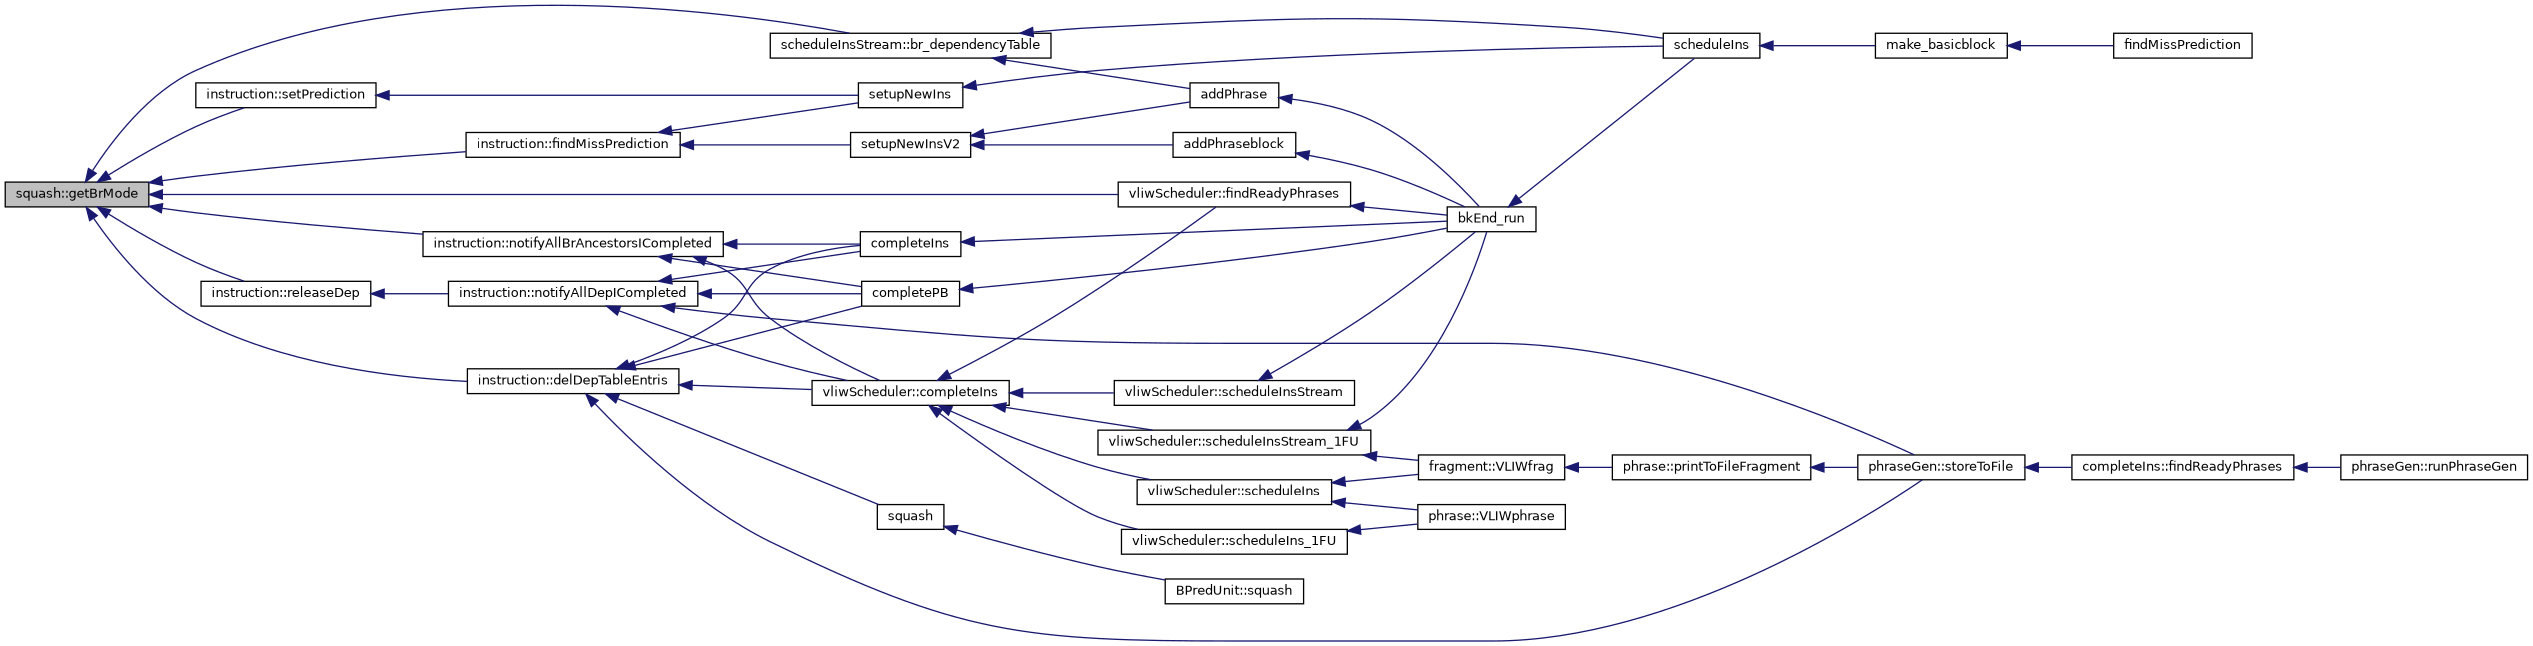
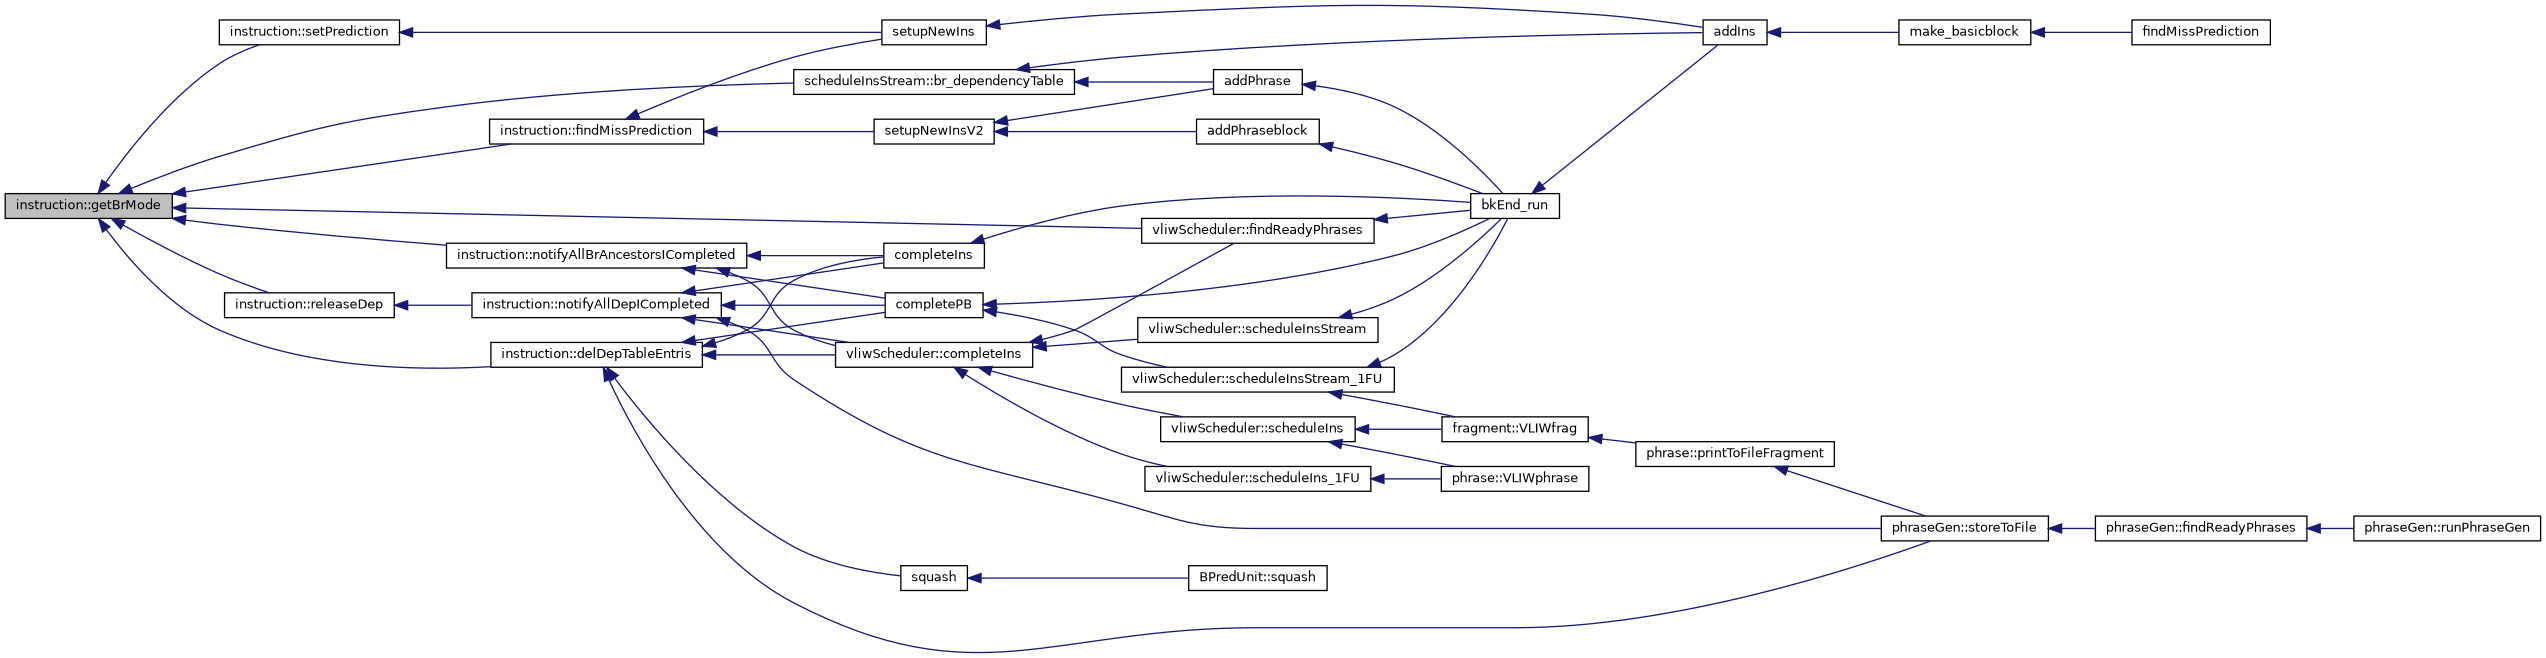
node "scheduleIns": label "scheduleIns" -> "addIns"
node "squash::getBrMode": label "squash::getBrMode" -> "instruction::getBrMode"
edge "vliwScheduler::scheduleInsStream_1FU" -> "vliwScheduler::completeIns": now "vliwScheduler::scheduleInsStream_1FU" -> "completePB"
node "completeIns::findReadyPhrases": label "completeIns::findReadyPhrases" -> "phraseGen::findReadyPhrases"
